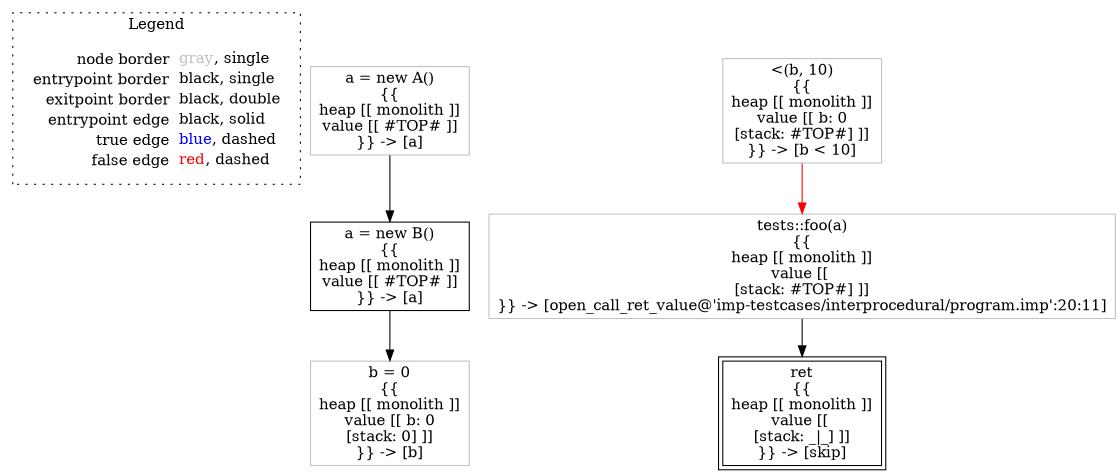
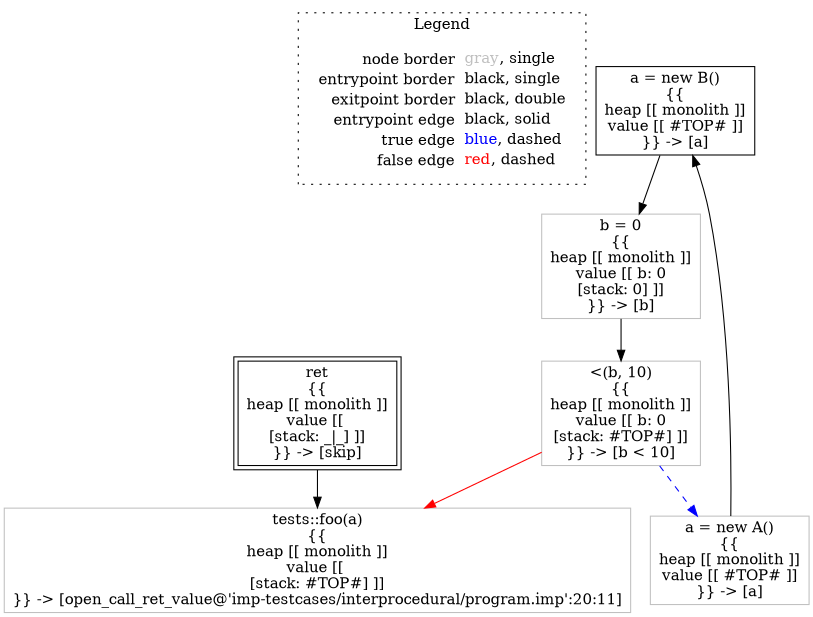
edge "tests::foo(a)" -> "ret": reversed
edge "b = 0" -> "<(b, 10)": added
edge "<(b, 10)" -> "a = new A()": added
